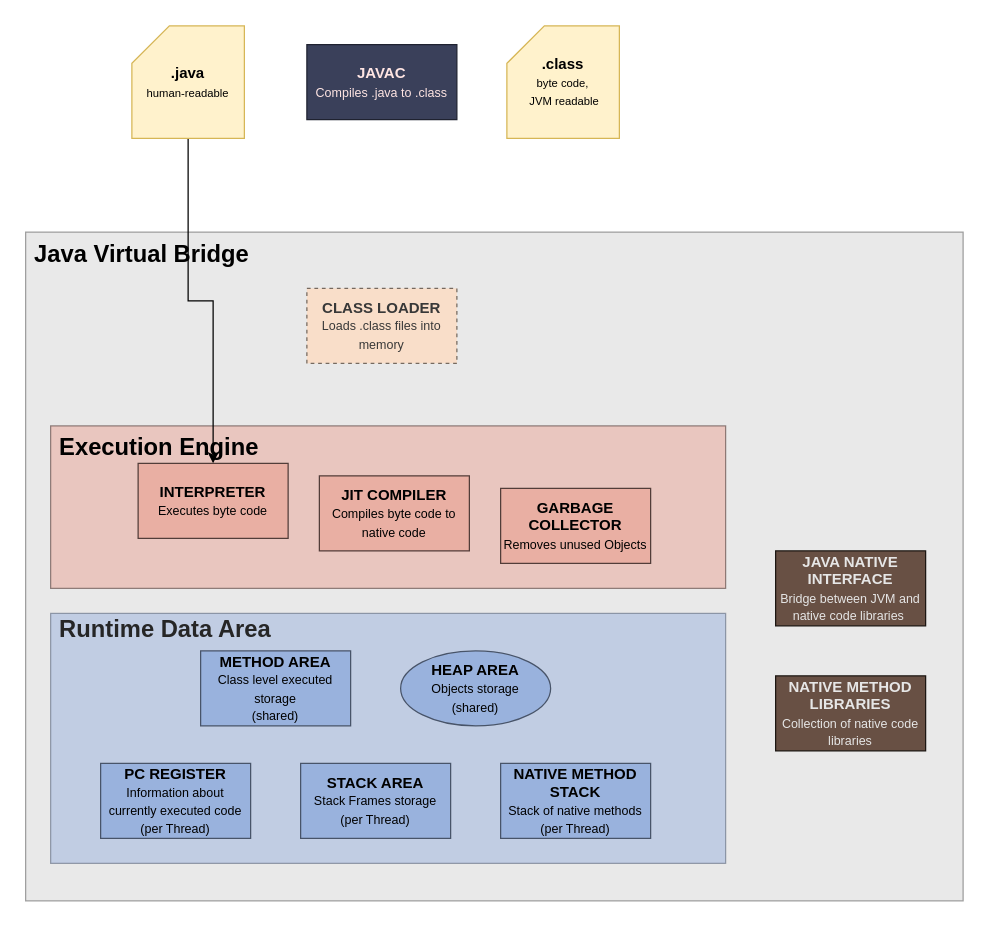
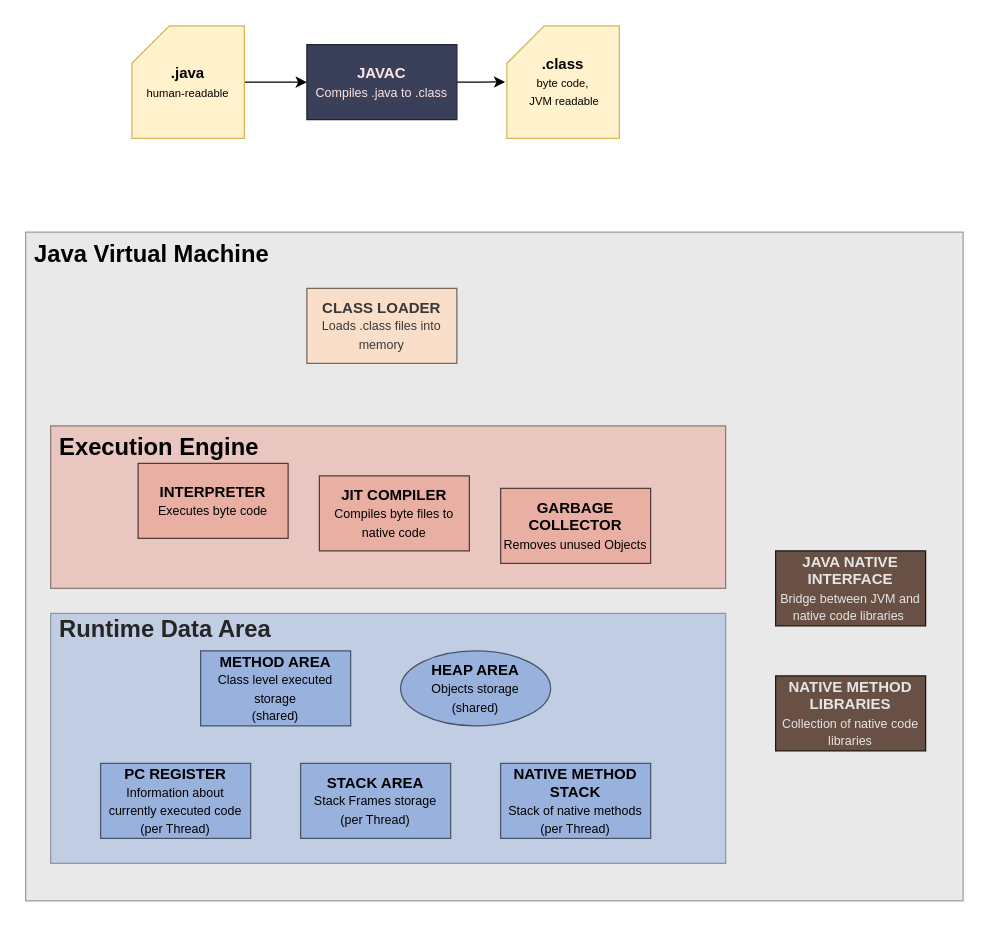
edge "JAVAC Compiles .java to .class" -> ".class byte code, JVM readable": added
node "Java Virtual Bridge": label "Java Virtual Bridge" -> "Java Virtual Machine"
edge ".java human-readable" -> "INTERPRETER Executes byte code": now ".java human-readable" -> "JAVAC Compiles .java to .class"
node "CLASS LOADER Loads .class files into memory": style dashed -> solid
node "JIT COMPILER Compiles byte code to native code": label "JIT COMPILER Compiles byte code to native code" -> "JIT COMPILER Compiles byte files to native code"
